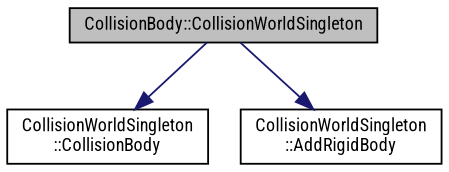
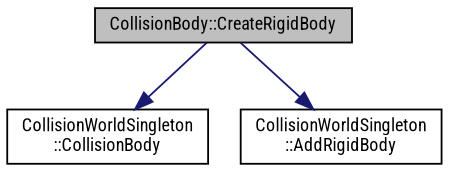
node "CollisionBody::CollisionWorldSingleton": label "CollisionBody::CollisionWorldSingleton" -> "CollisionBody::CreateRigidBody"
